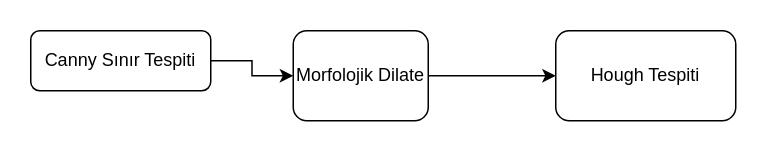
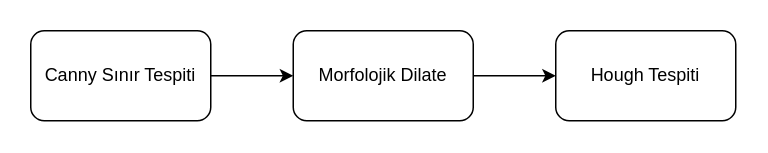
node "Canny Sınır Tespiti": size 180x60 -> 180x90
node "Morfolojik Dilate": size 135x90 -> 180x90
